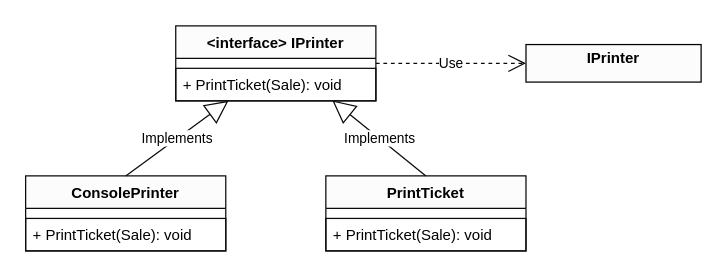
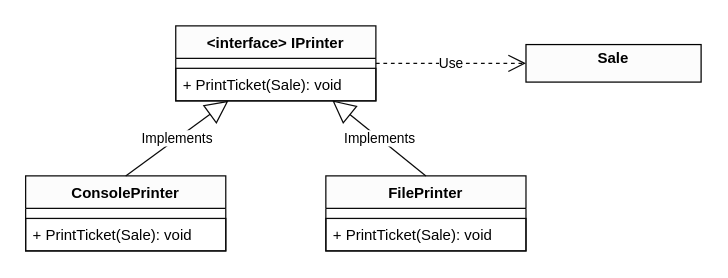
node "IPrinter": label "IPrinter" -> "Sale"
node "PrintTicket": label "PrintTicket" -> "FilePrinter"
